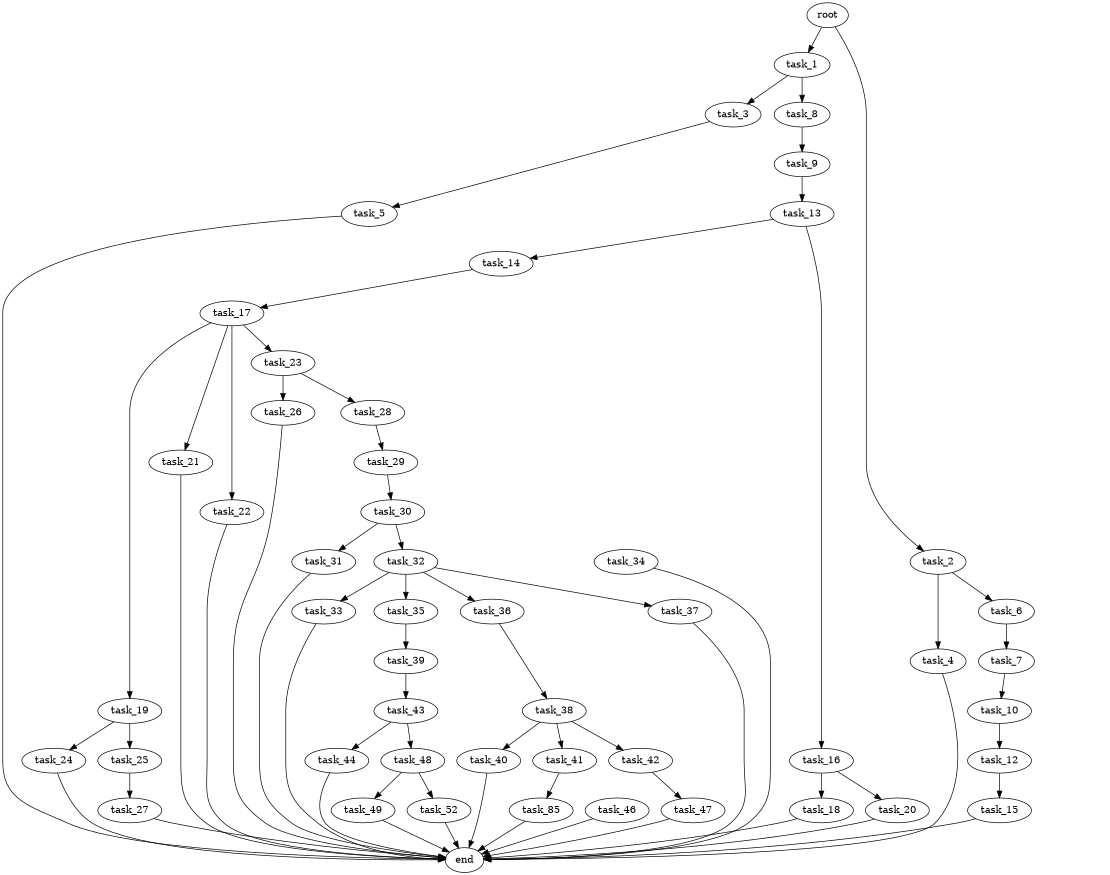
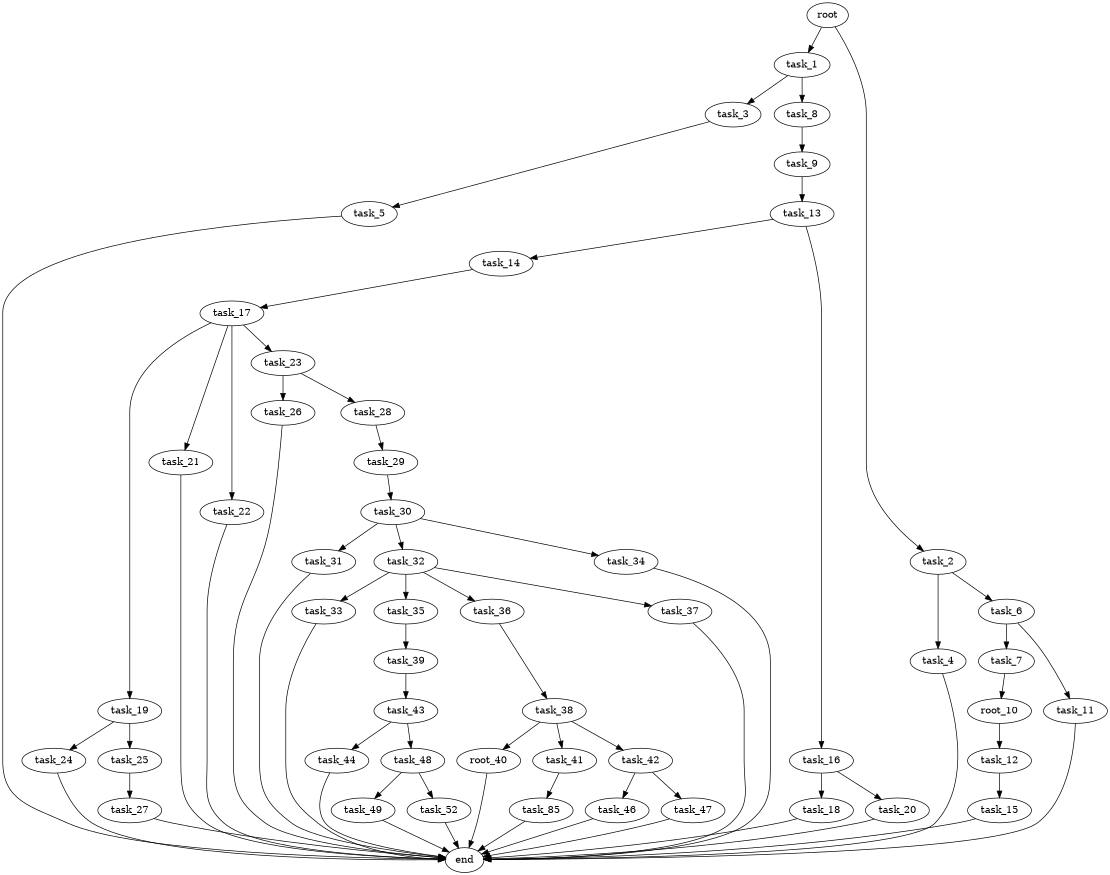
edge "task_30" -> "task_34": added
node "task_10": label "task_10" -> "root_10"
node "task_11": added
node "task_40": label "task_40" -> "root_40"
edge "task_42" -> "task_46": added
